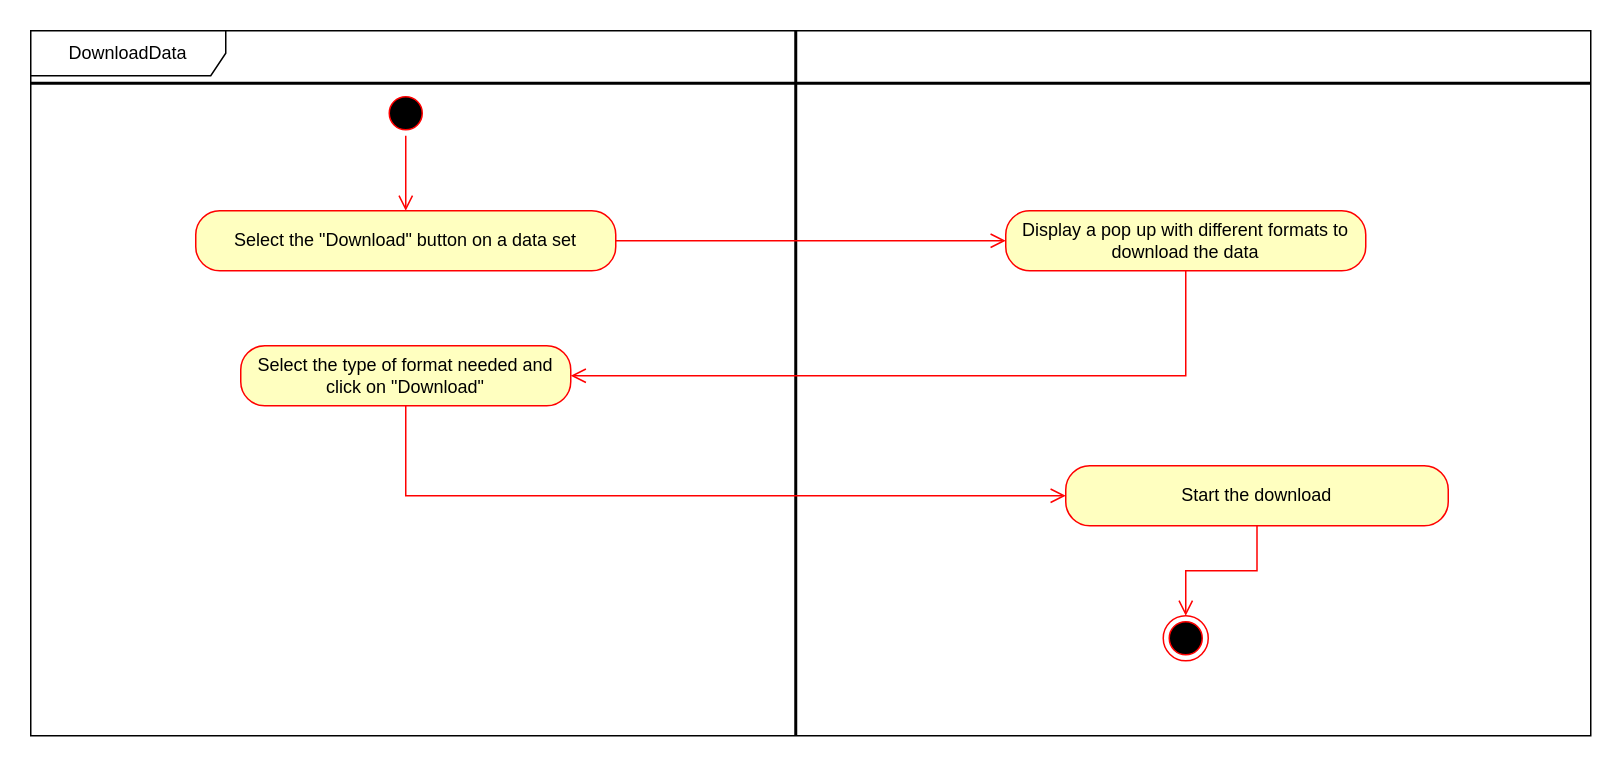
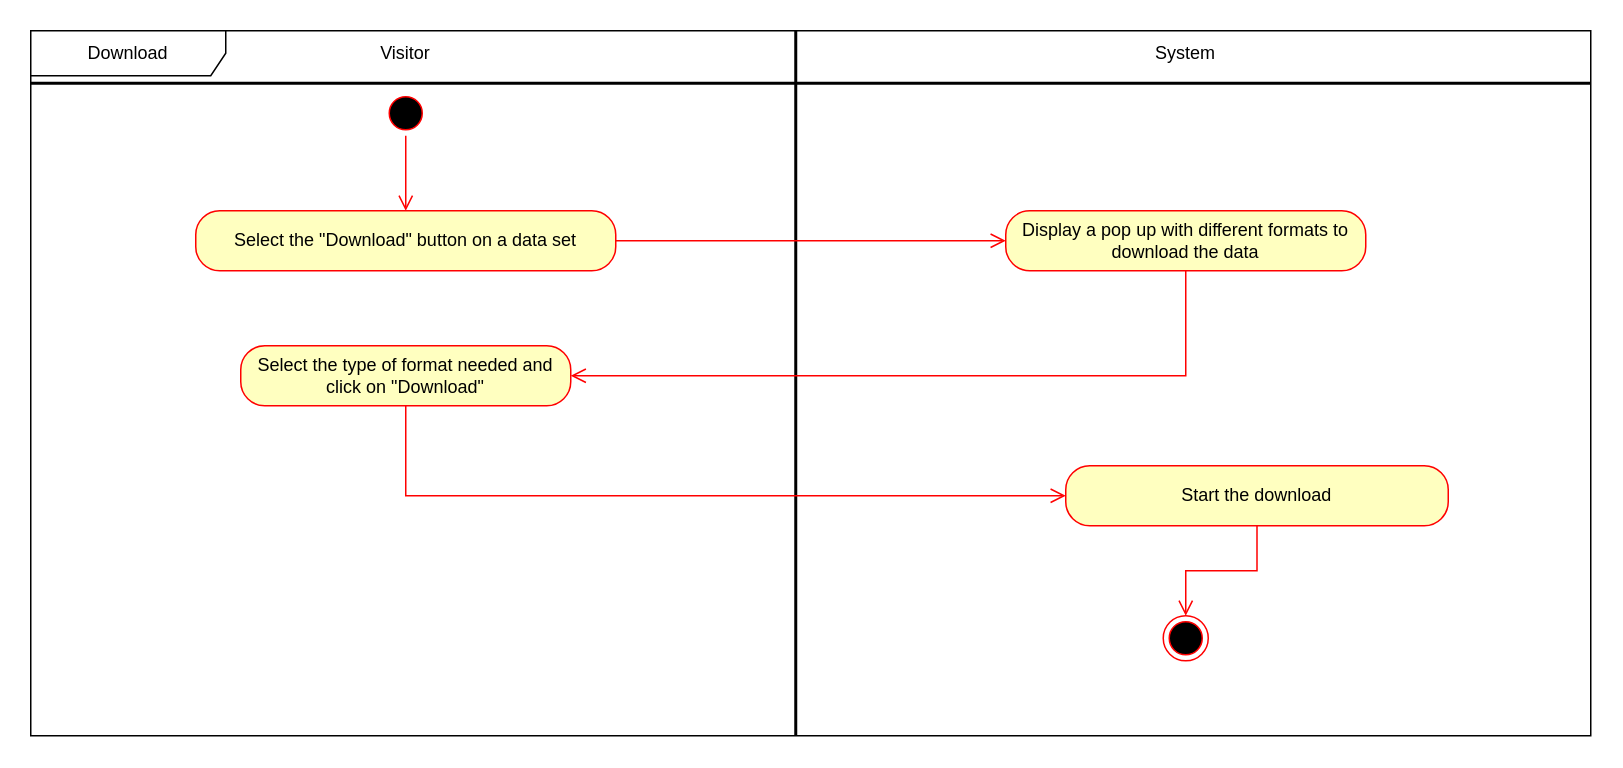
node "DownloadData": label "DownloadData" -> "Download"
node "Visitor": added
node "System": added
